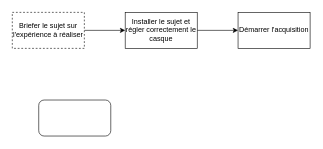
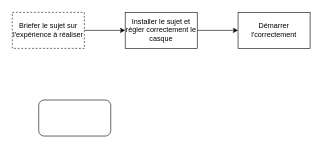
node "Démarrer l'acquisition": label "Démarrer l'acquisition" -> "Démarrer l'correctement"
